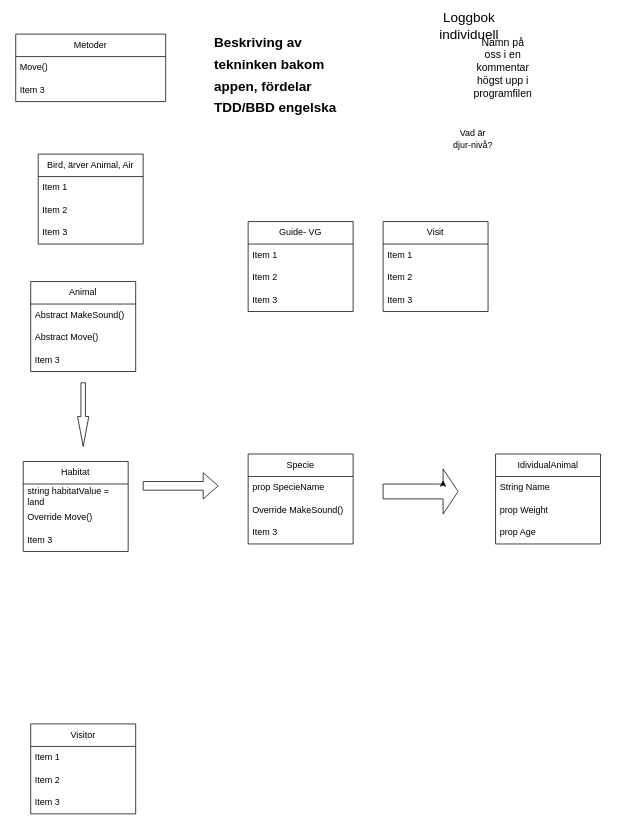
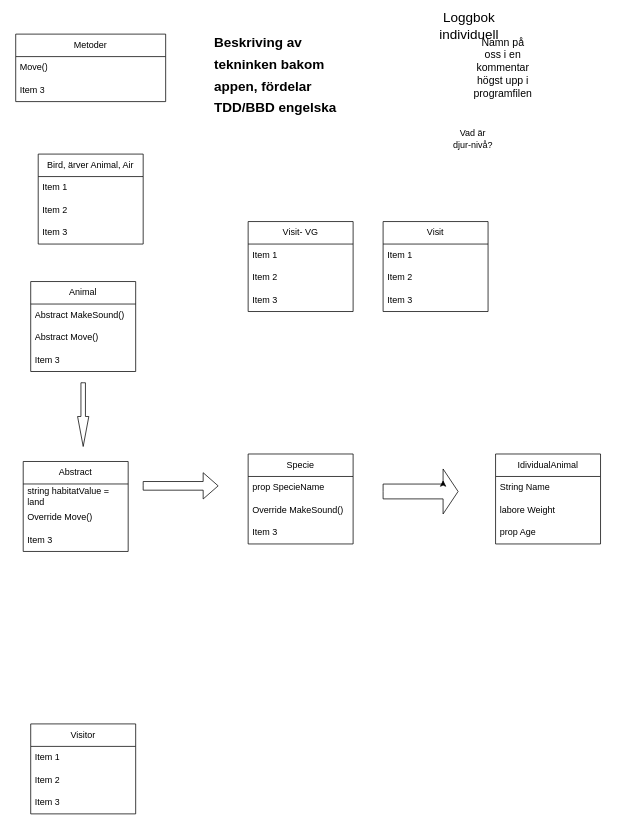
node "Guide- VG": label "Guide- VG" -> "Visit- VG"
node "Habitat": label "Habitat" -> "Abstract"
node "prop Weight": label "prop Weight" -> "labore Weight"
